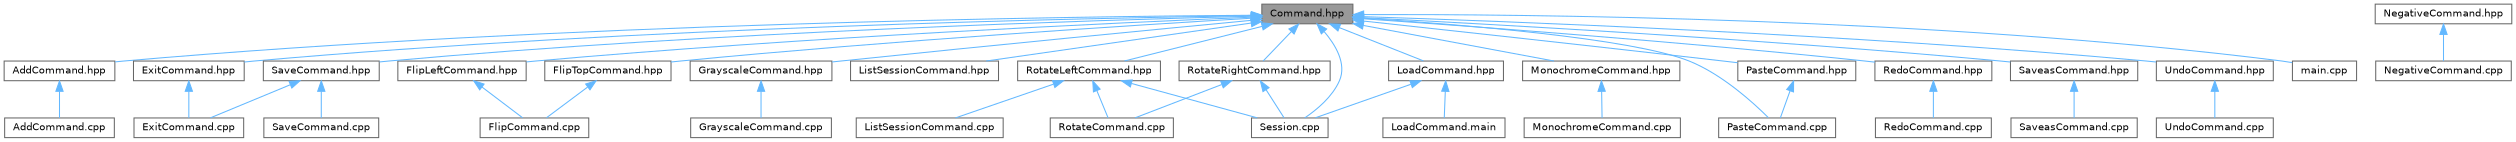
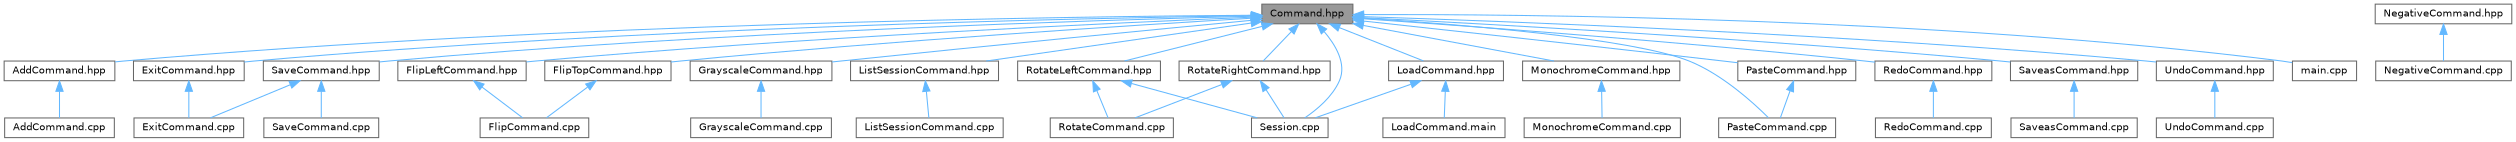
edge "ListSessionCommand.cpp" -> "RotateLeftCommand.hpp": now "ListSessionCommand.cpp" -> "ListSessionCommand.hpp"
